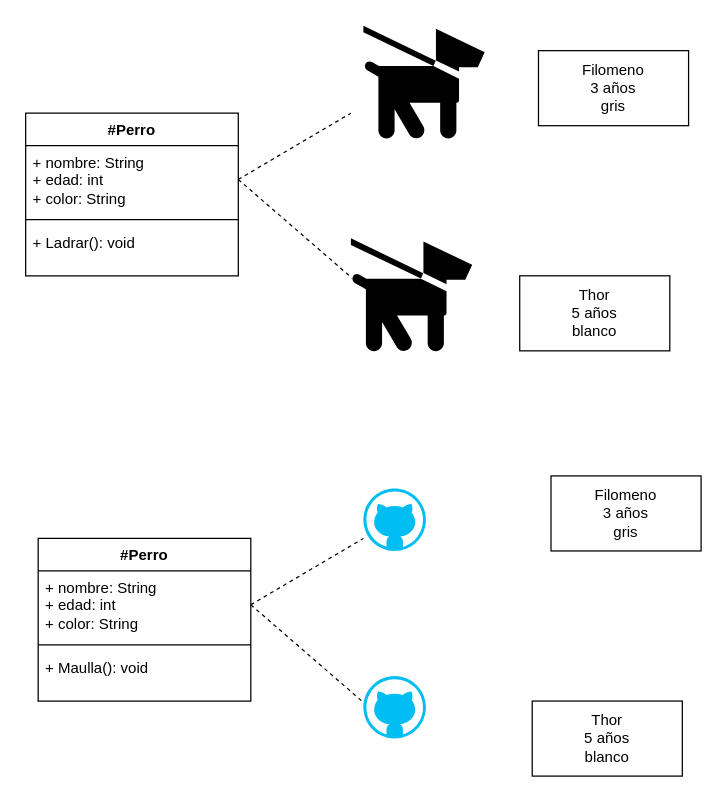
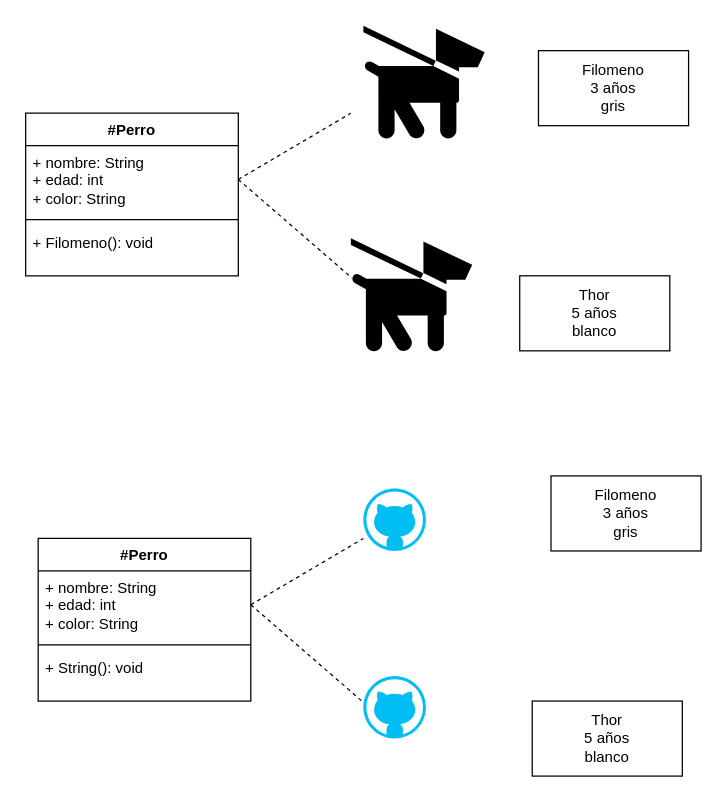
node "+ Ladrar(): void": label "+ Ladrar(): void" -> "+ Filomeno(): void"
node "+ Maulla(): void": label "+ Maulla(): void" -> "+ String(): void"
